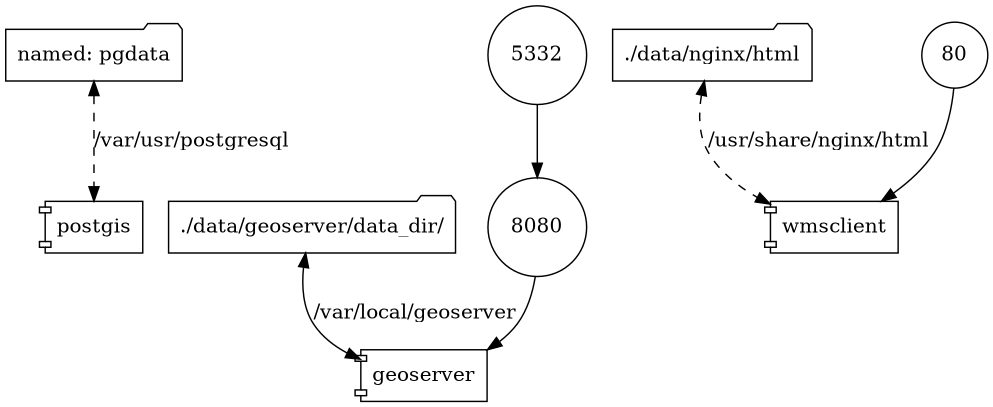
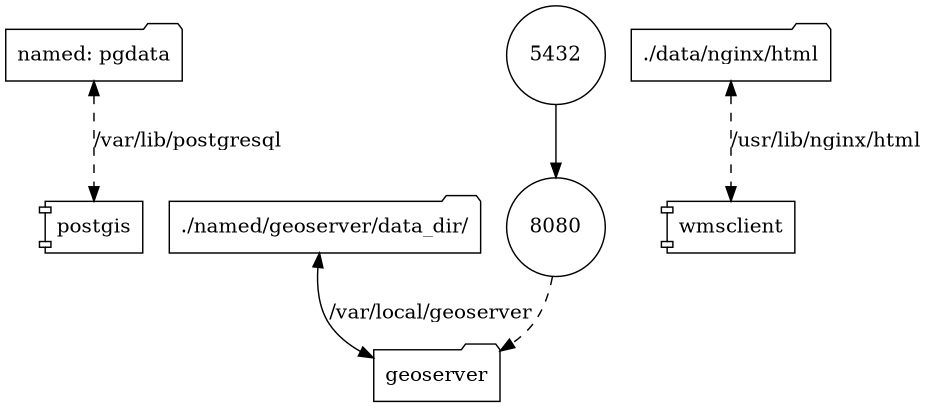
node "5332": label "5332" -> "5432"
node "80": removed
edge "named: pgdata" -- "postgis": label "/var/usr/postgresql" -> "/var/lib/postgresql"
edge "./data/nginx/html" -- "wmsclient": label "/usr/share/nginx/html" -> "/usr/lib/nginx/html"
node "./data/geoserver/data_dir/": label "./data/geoserver/data_dir/" -> "./named/geoserver/data_dir/"
edge "8080" -> "geoserver": style solid -> dashed
node "geoserver": shape component -> folder
